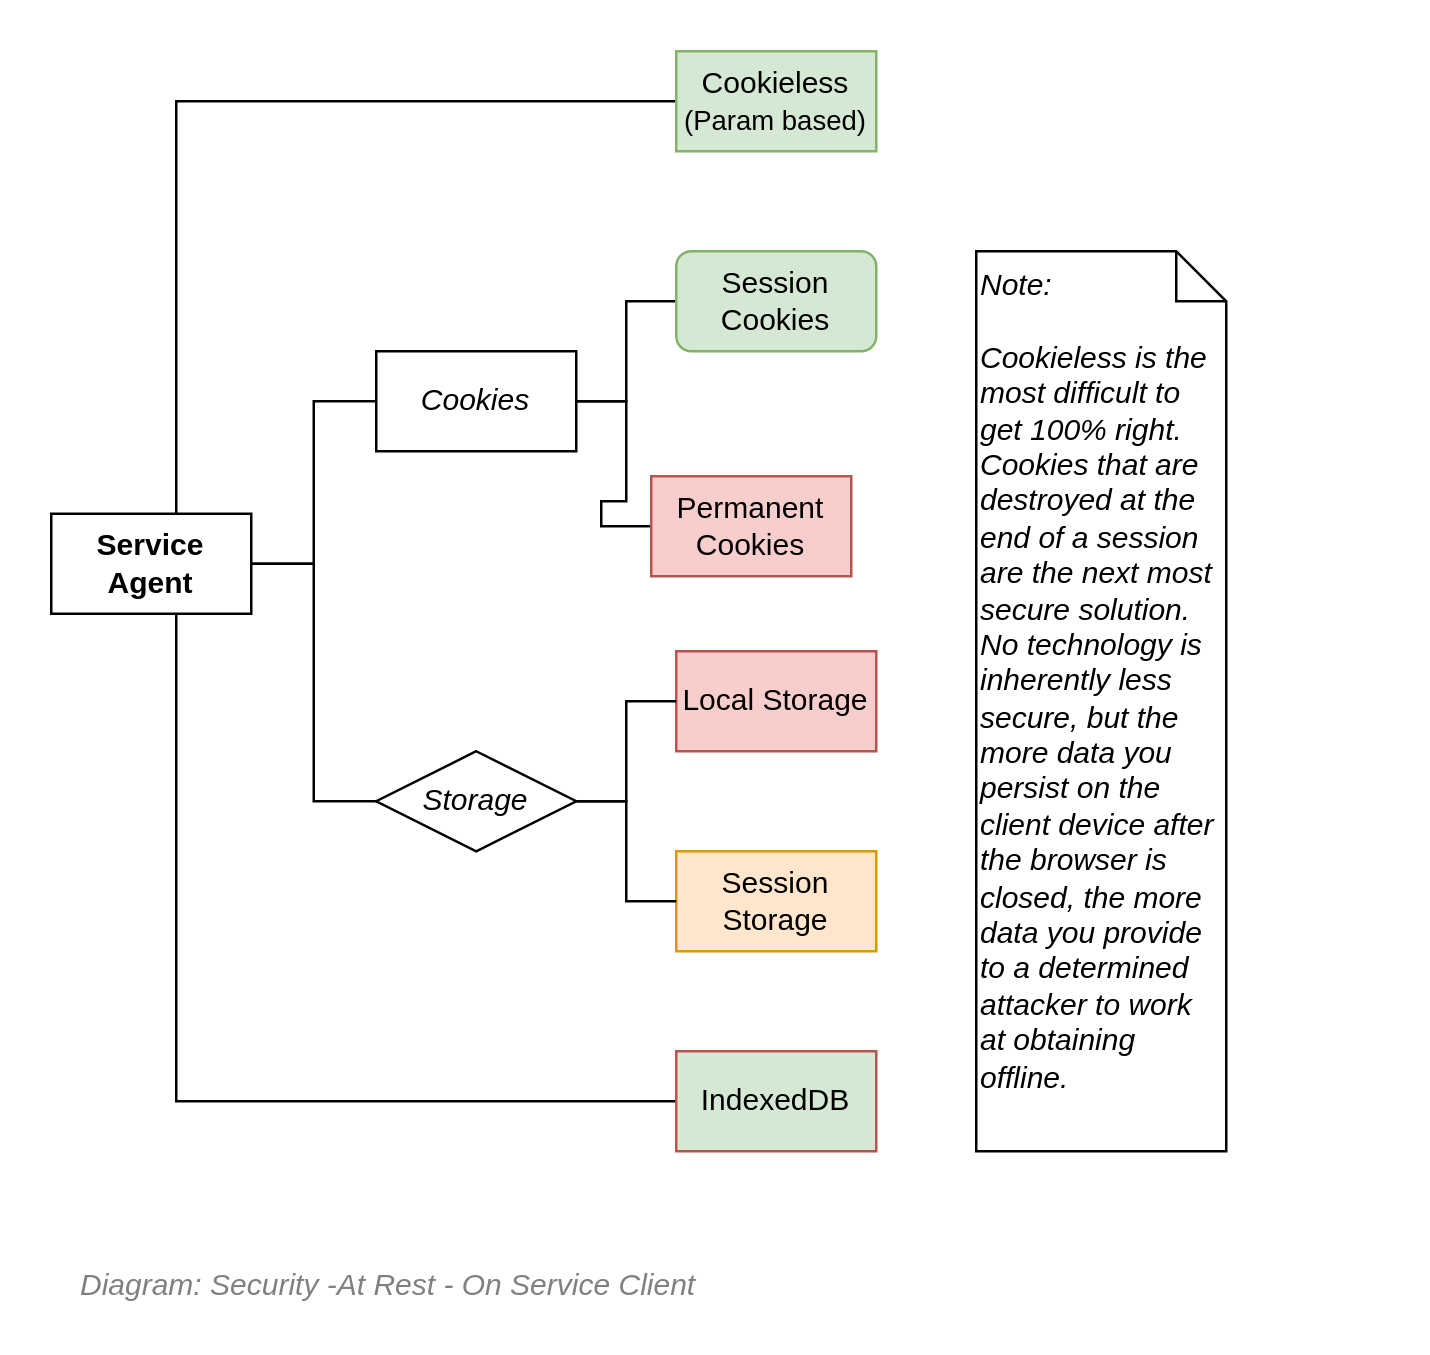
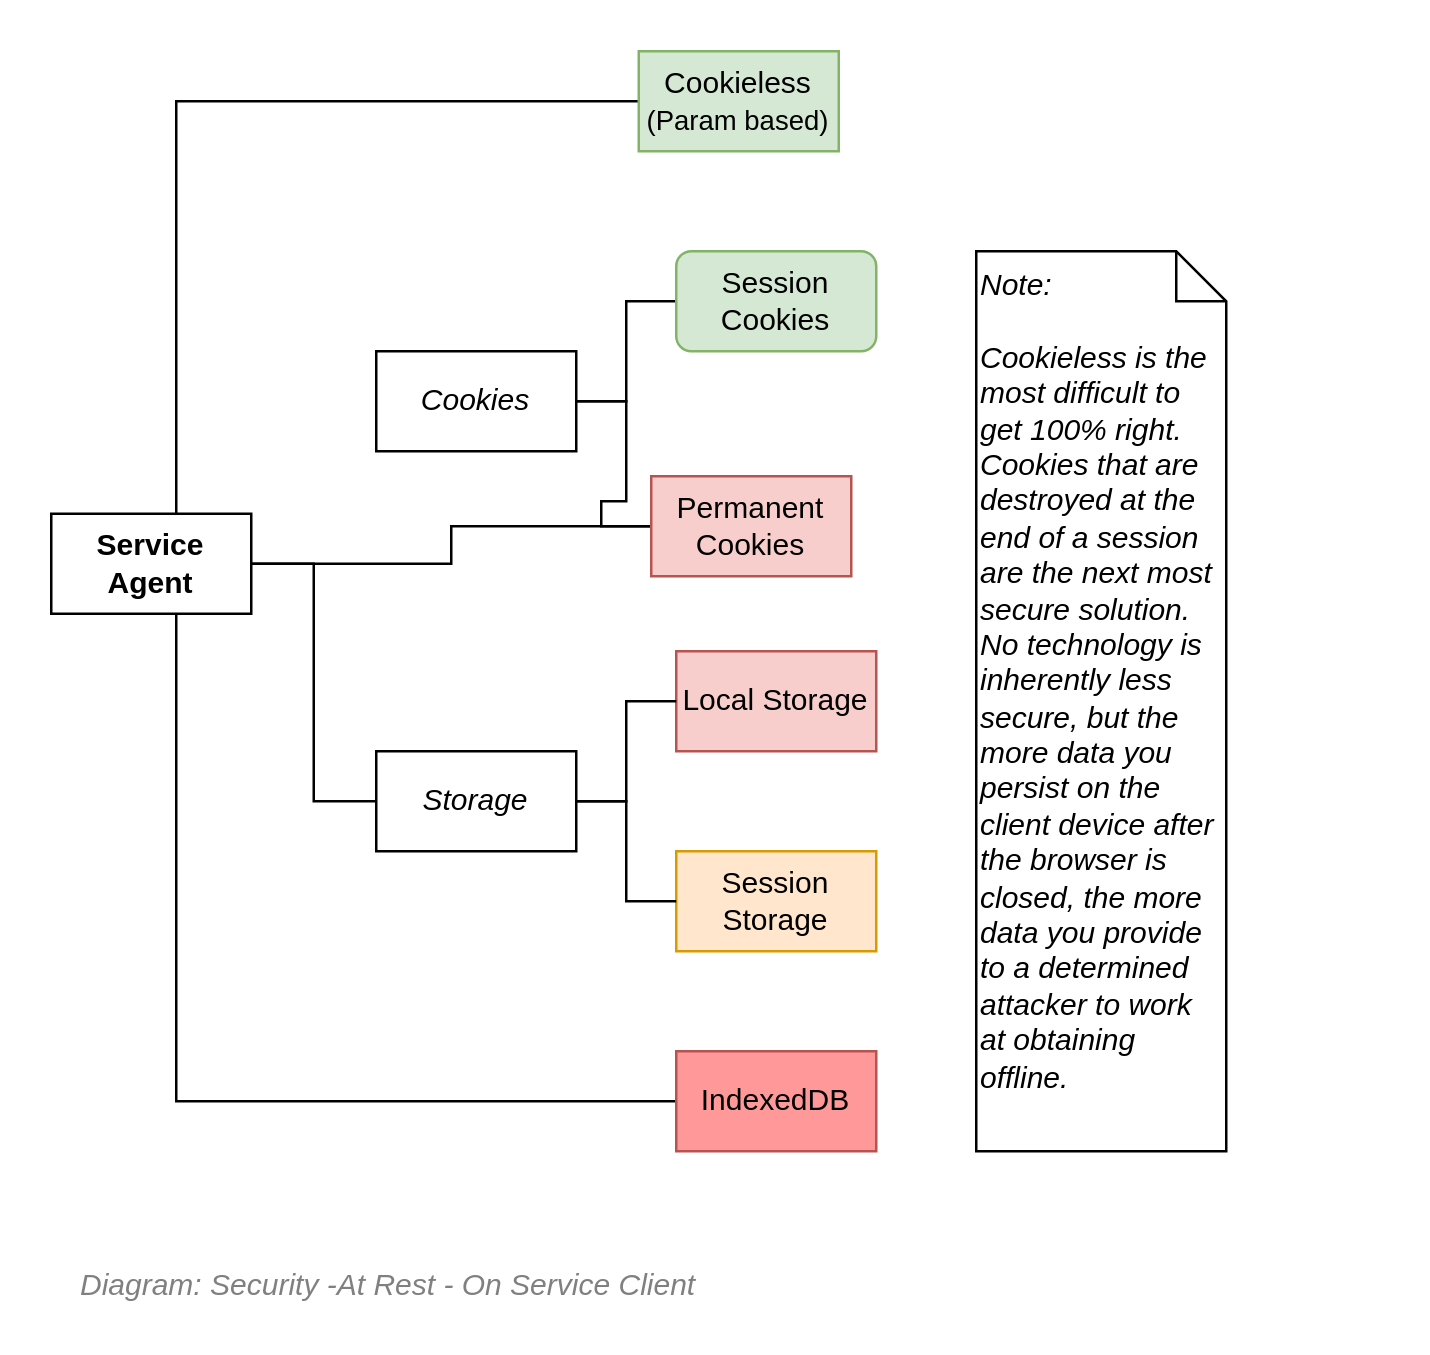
node "Cookieless (Param based)": moved (776, 101) -> (739, 101)
edge "Cookies" -- "Service Agent": now "Permanent Cookies" -- "Service Agent"
node "Storage": shape diamond -> rectangle
node "IndexedDB": fillcolor #d5e8d4 -> #ff9999
